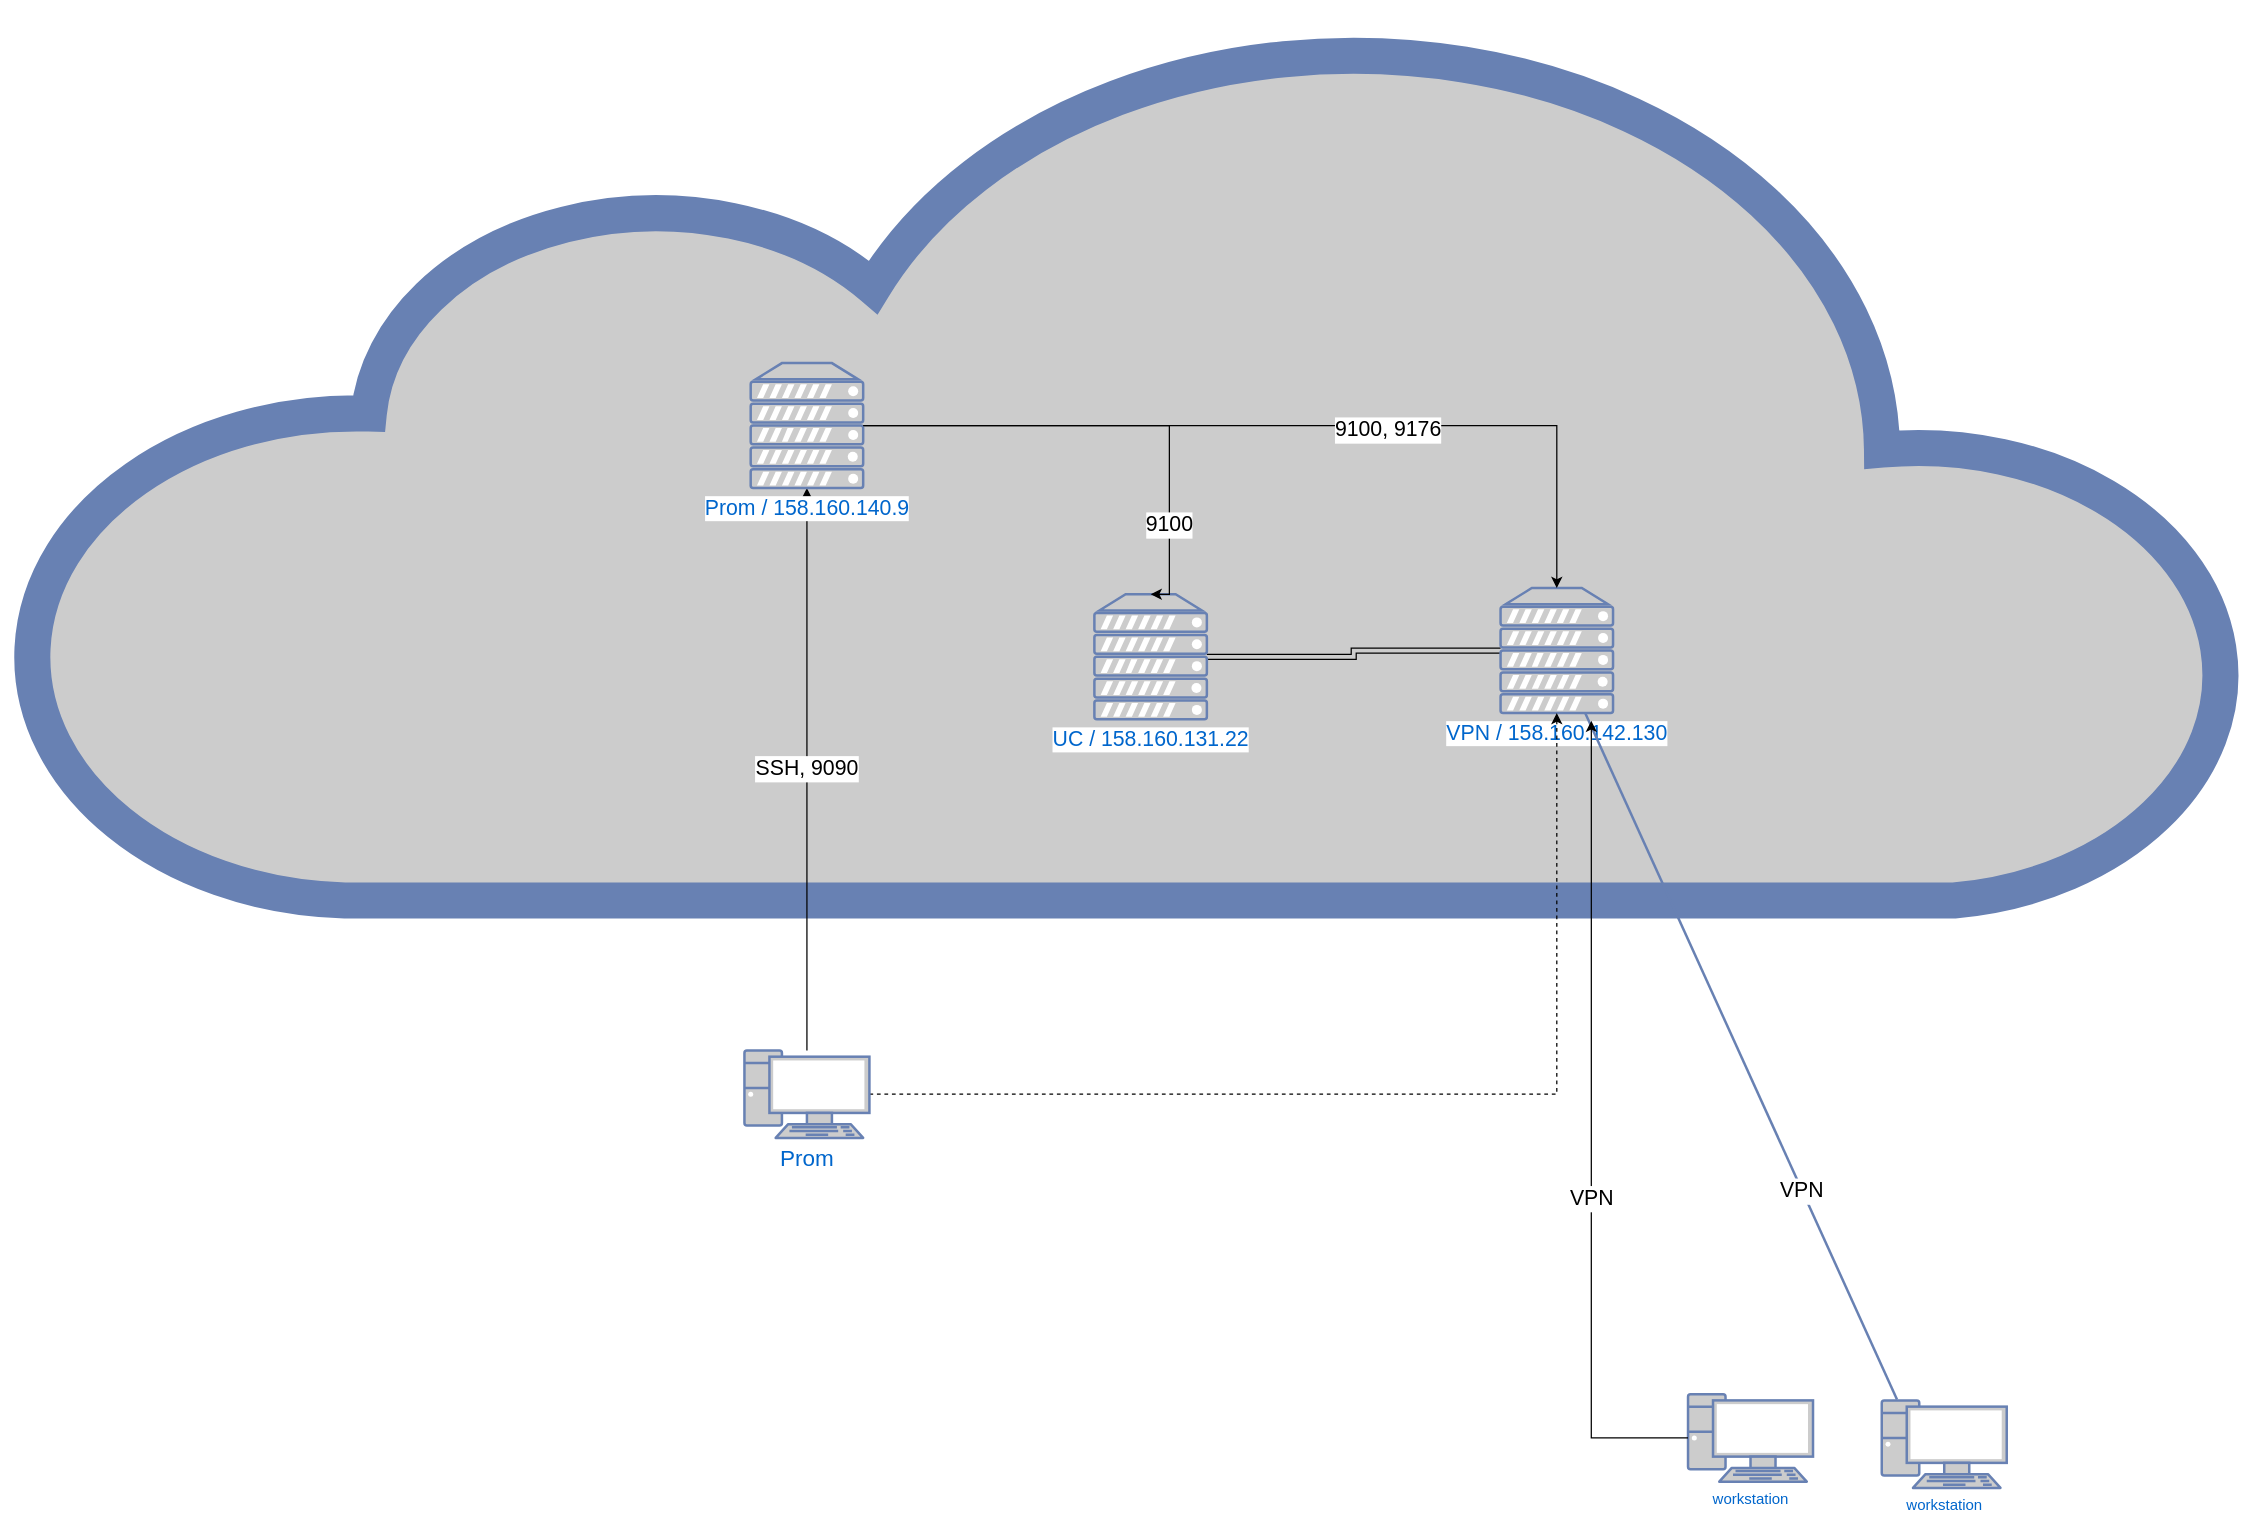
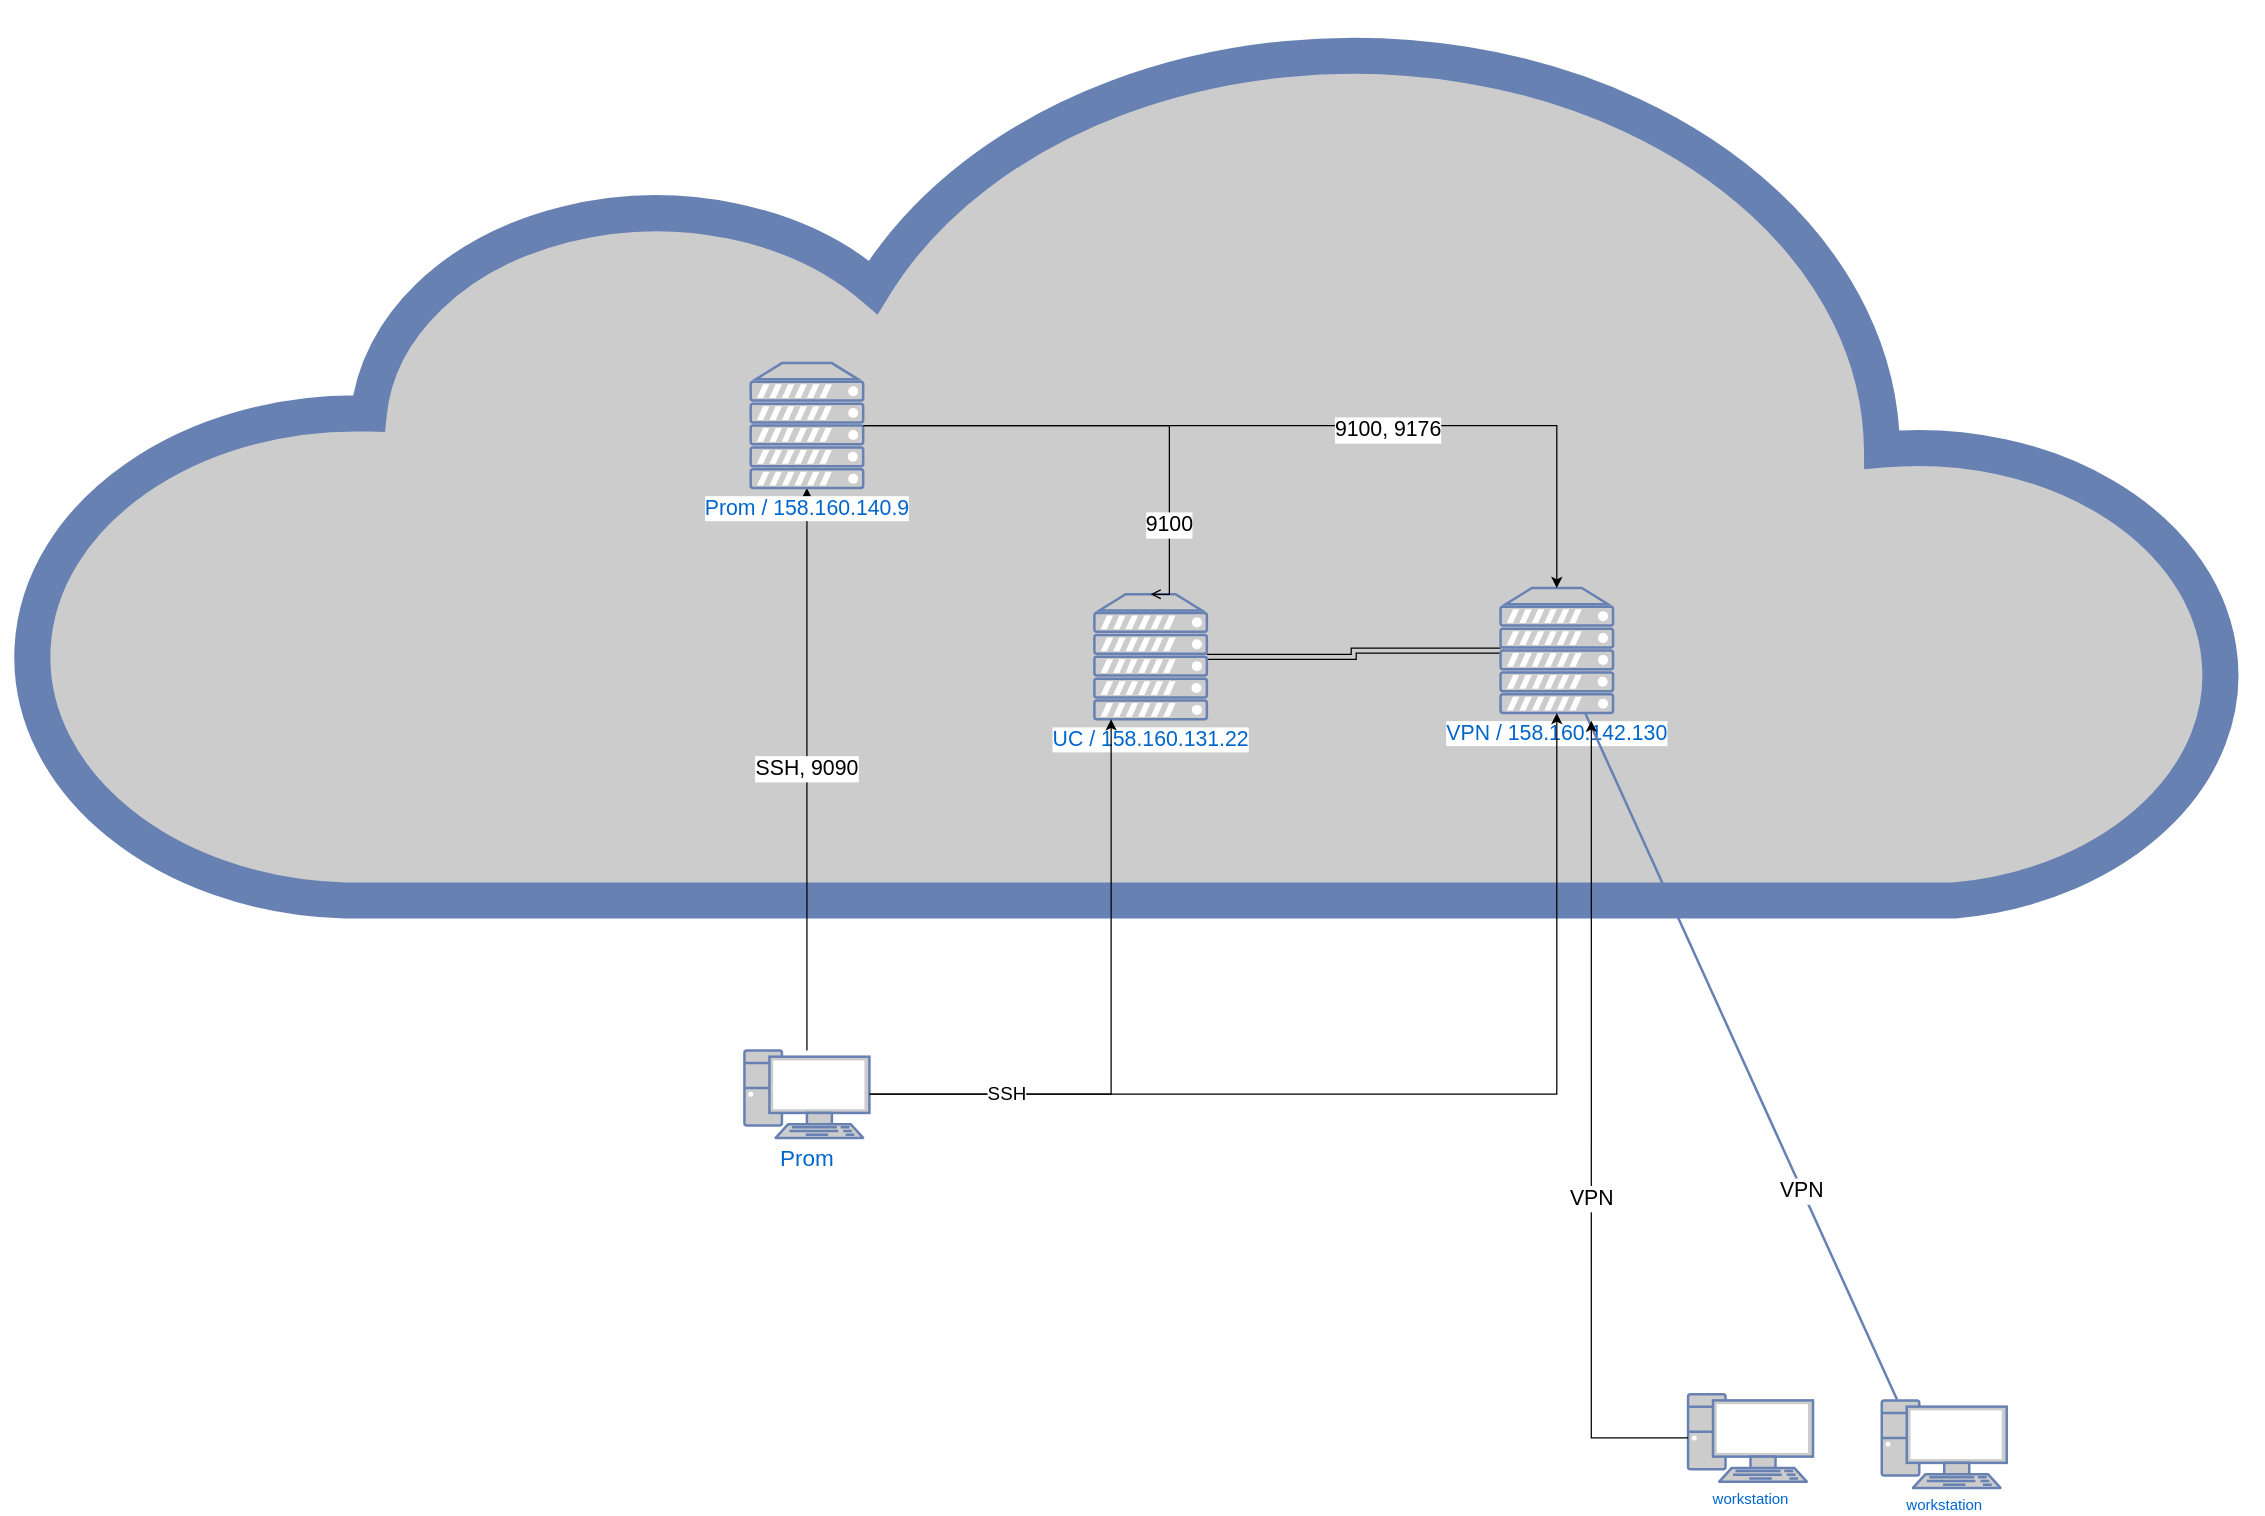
edge "Prom / 158.160.140.9" -> "UC / 158.160.131.22": arrowhead classic -> open
edge "Prom" -> "UC / 158.160.131.22": added, label "SSH"
edge "Prom" -> "VPN / 158.160.142.130": style dashed -> solid
